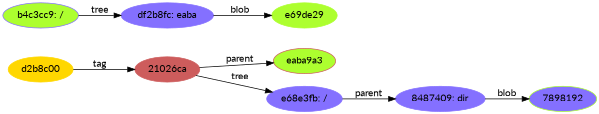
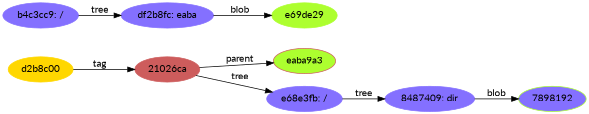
node "b4c3cc9: /": fillcolor #adff2f -> #8470ff
edge "e68e3fb: /" -> "8487409: dir": label "parent" -> "tree"
